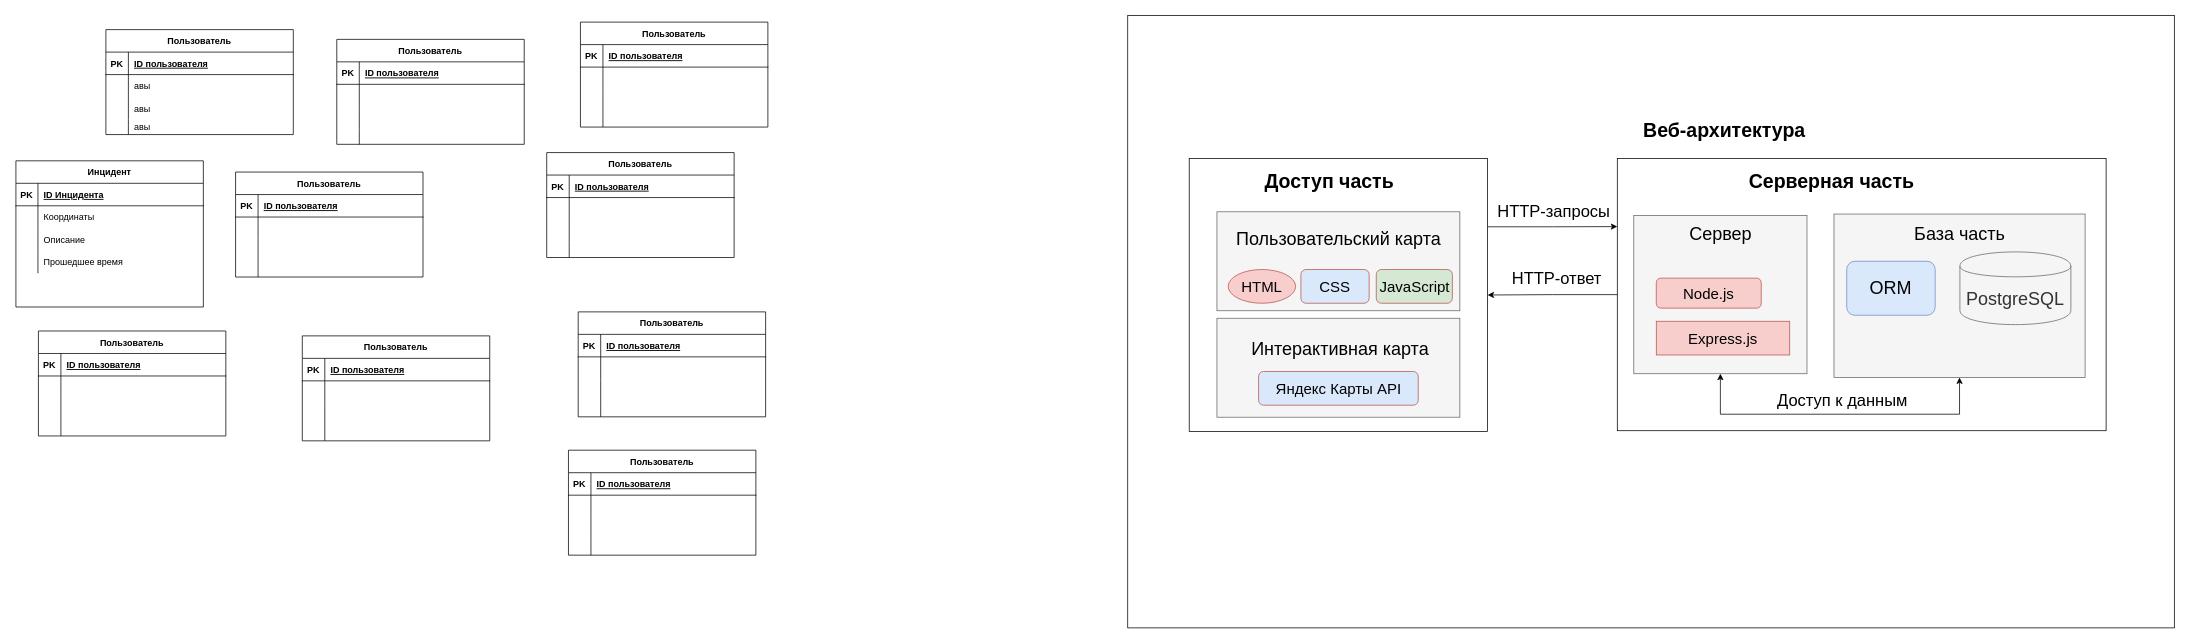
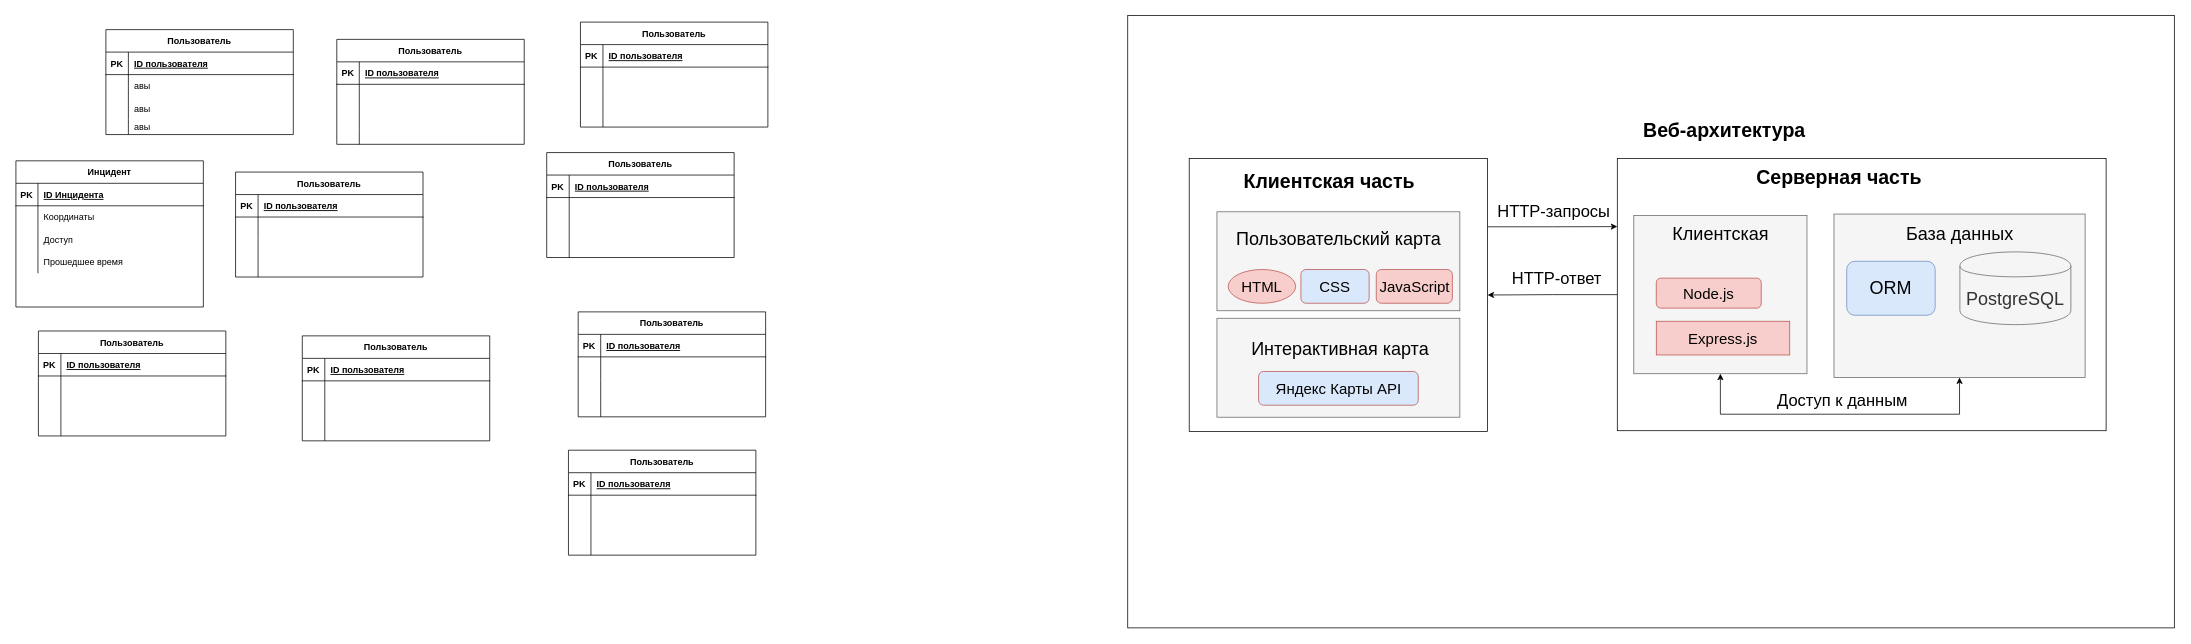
node "Доступ часть": label "Доступ часть" -> "Клиентская часть"
node "Серверная часть": moved (1832, 182) -> (1839, 178)
node "Сервер": label "Сервер" -> "Клиентская"
node "База часть": label "База часть" -> "База данных"
node "Описание": label "Описание" -> "Доступ"
node "JavaScript": fillcolor #d5e8d4 -> #f8cecc
